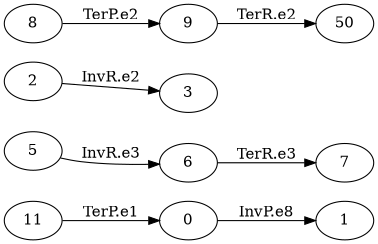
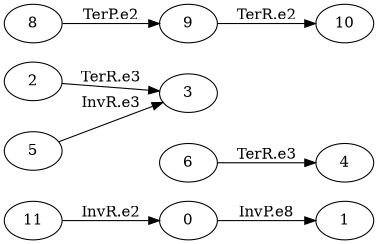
node "50": label "50" -> "10"
edge "2" -> "3": label "InvR.e2" -> "TerR.e3"
node "7": label "7" -> "4"
edge "5" -> "6": now "5" -> "3"
edge "11" -> "0": label "TerP.e1" -> "InvR.e2"
